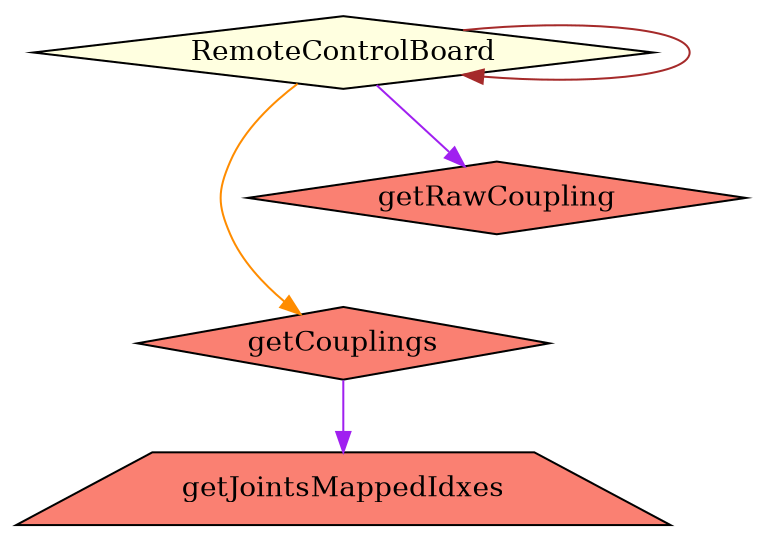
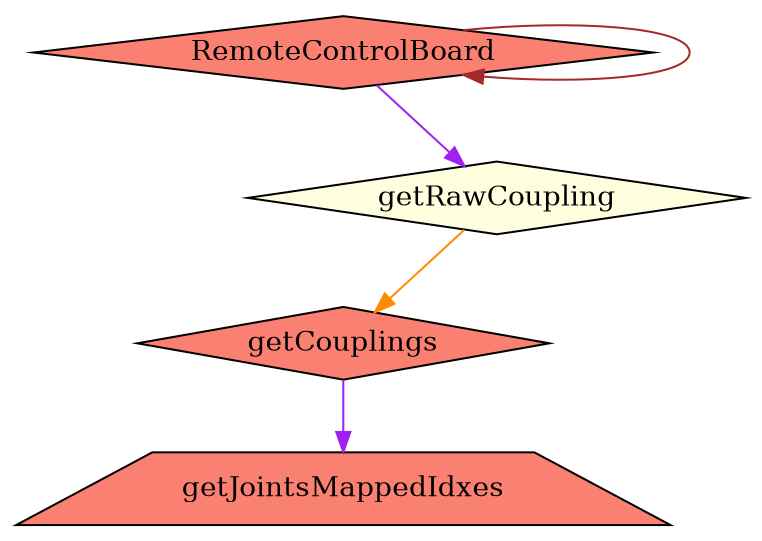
node "RemoteControlBoard": fillcolor lightyellow -> salmon
edge "RemoteControlBoard" -> "getCouplings": now "getRawCoupling" -> "getCouplings"
node "getRawCoupling": fillcolor salmon -> lightyellow
